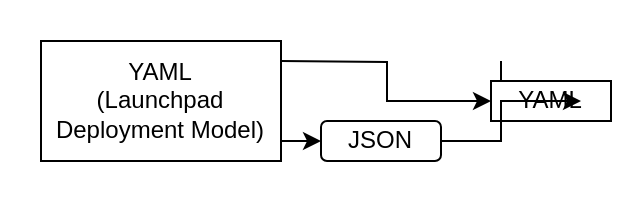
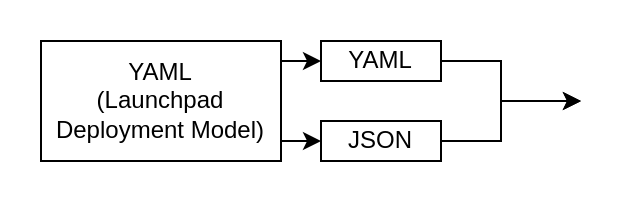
node "YAML": moved (551, 101) -> (381, 61)
node "JSON": shape rounded rectangle -> rectangle
